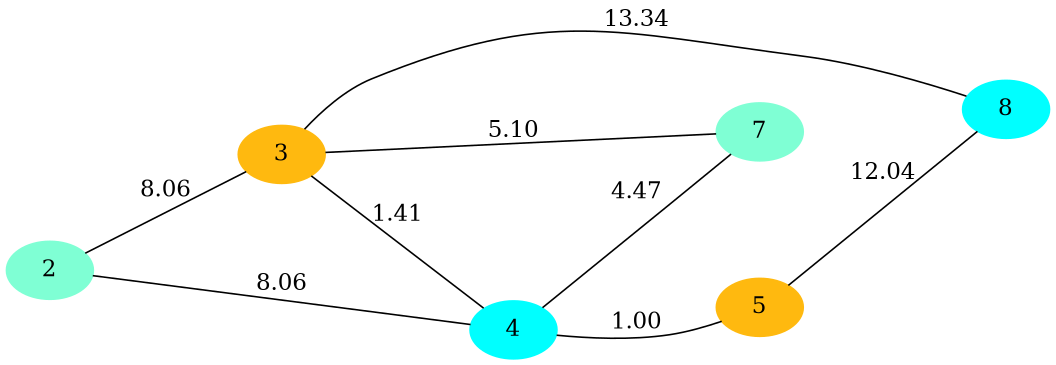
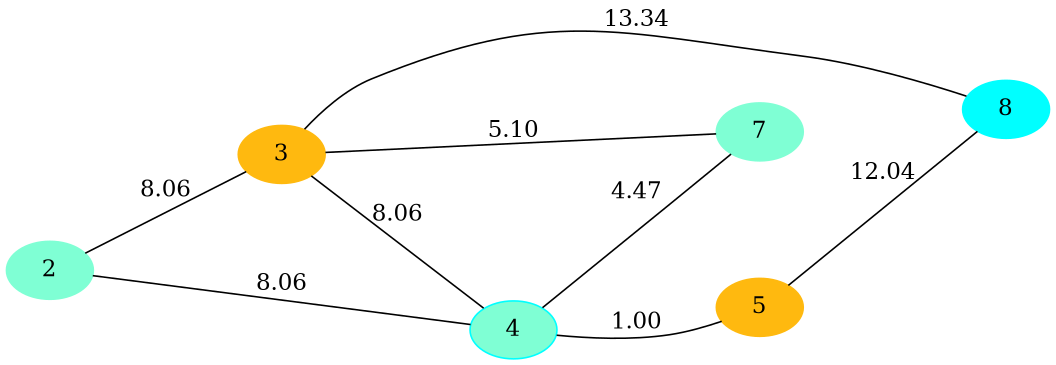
edge "3" -- "4": label "1.41" -> "8.06"
node "4": fillcolor aqua -> aquamarine
